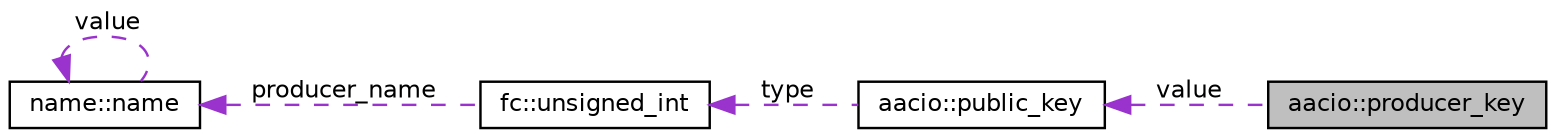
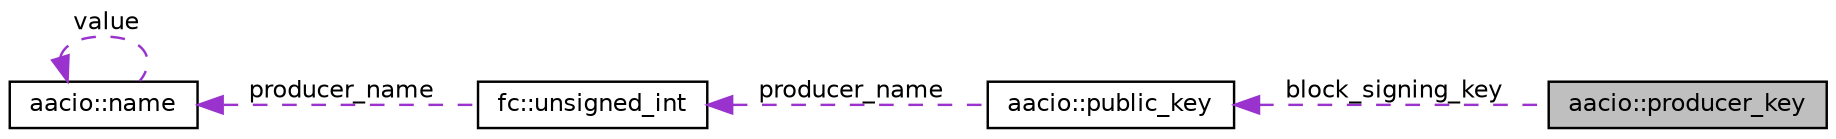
edge "aacio::public_key" -> "fc::unsigned_int": label " type" -> " producer_name"
edge "aacio::producer_key" -> "aacio::public_key": label " value" -> " block_signing_key"
node "name::name": label "name::name" -> "aacio::name"
